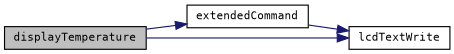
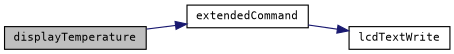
edge "displayTemperature" -> "lcdTextWrite": removed
